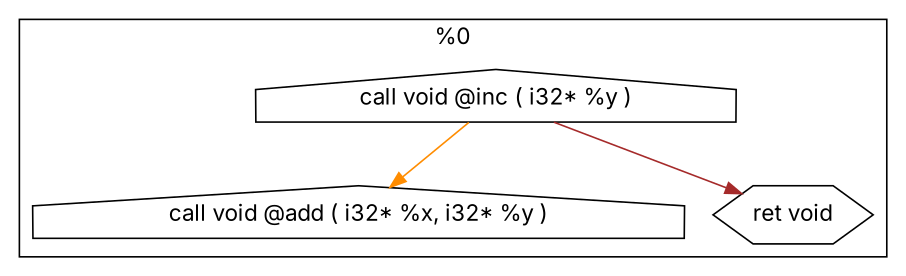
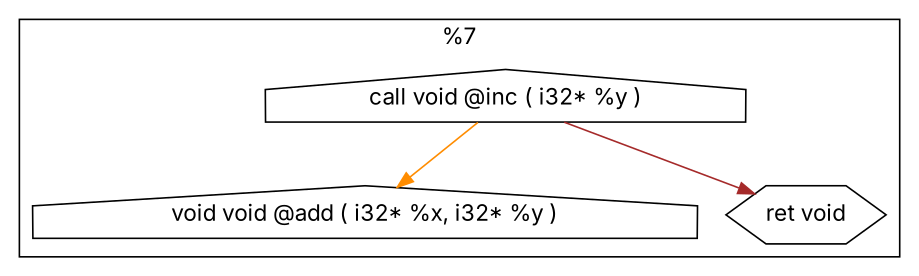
cluster "%0": label "%0" -> "%7"
node "call void @add ( i32* %x, i32* %y )": label "call void @add ( i32* %x, i32* %y )" -> "void void @add ( i32* %x, i32* %y )"
